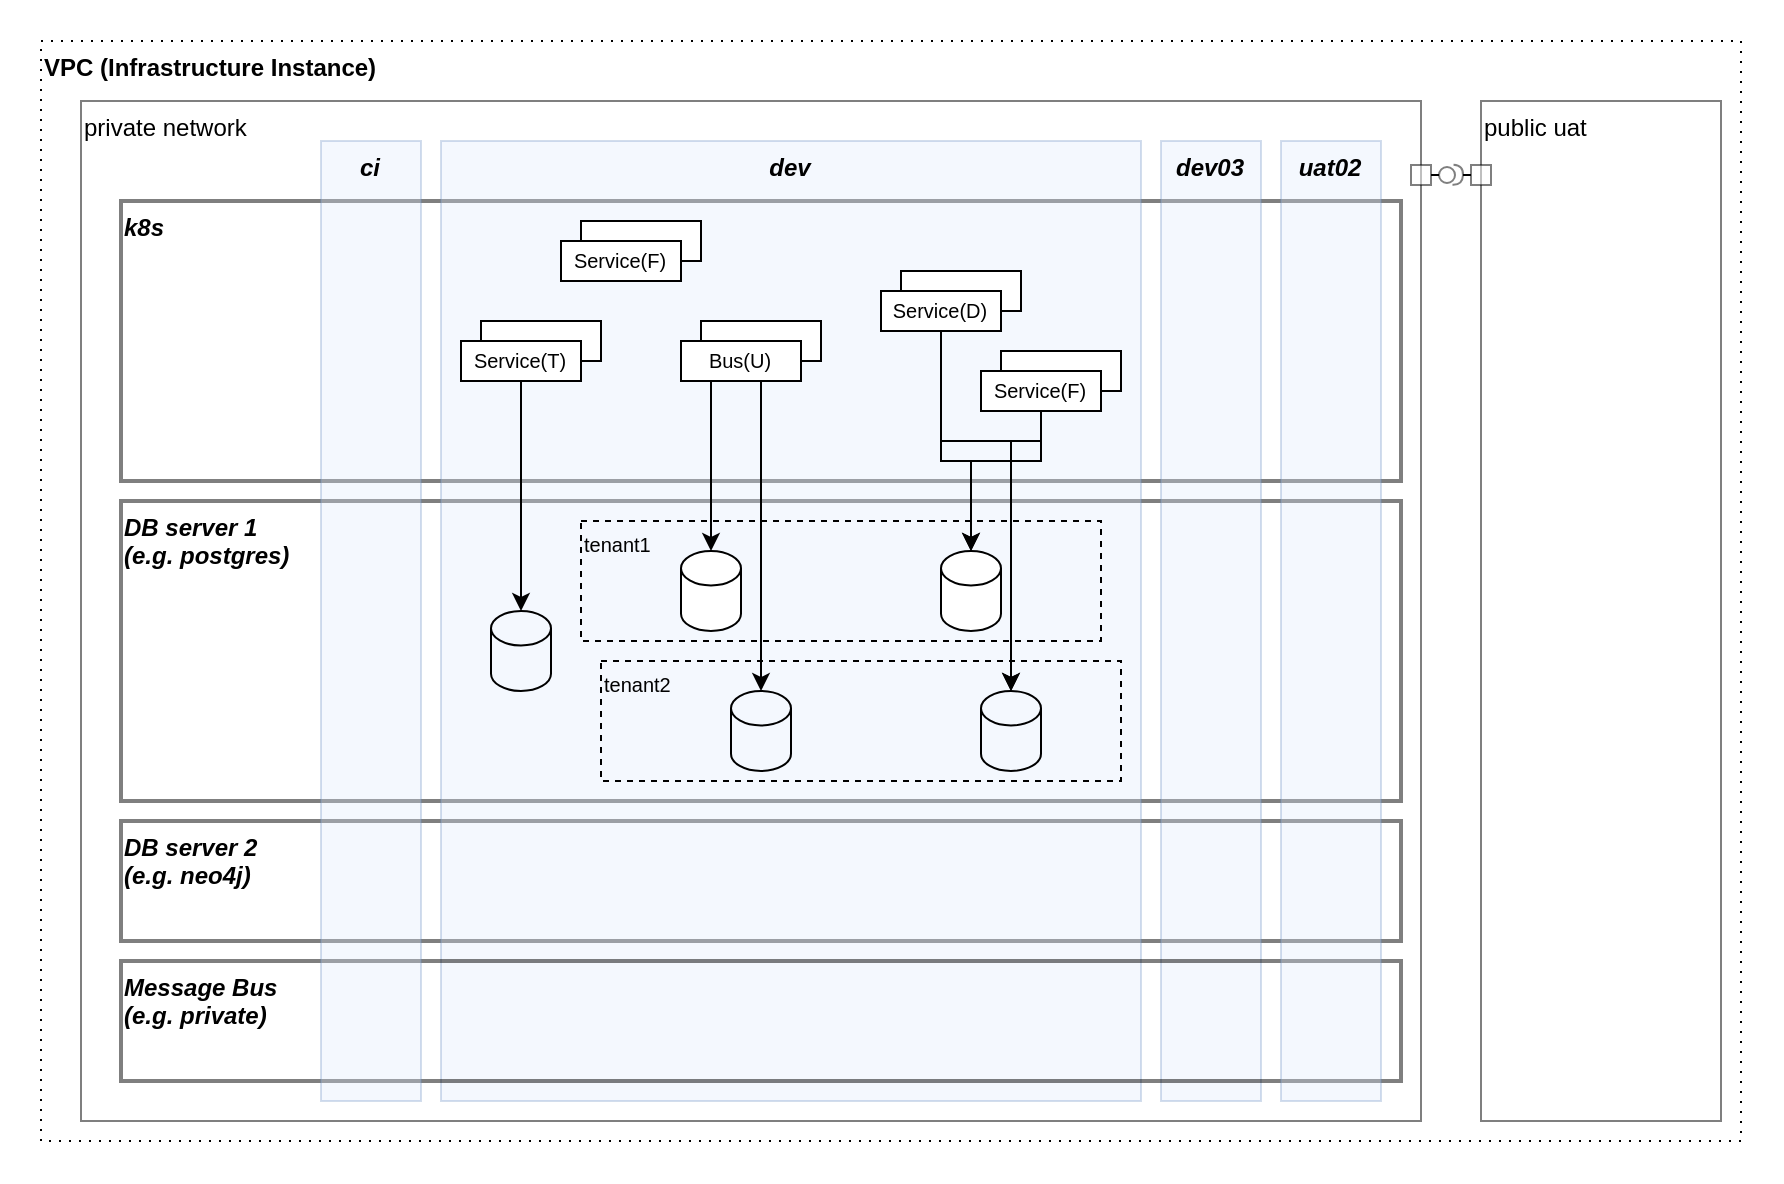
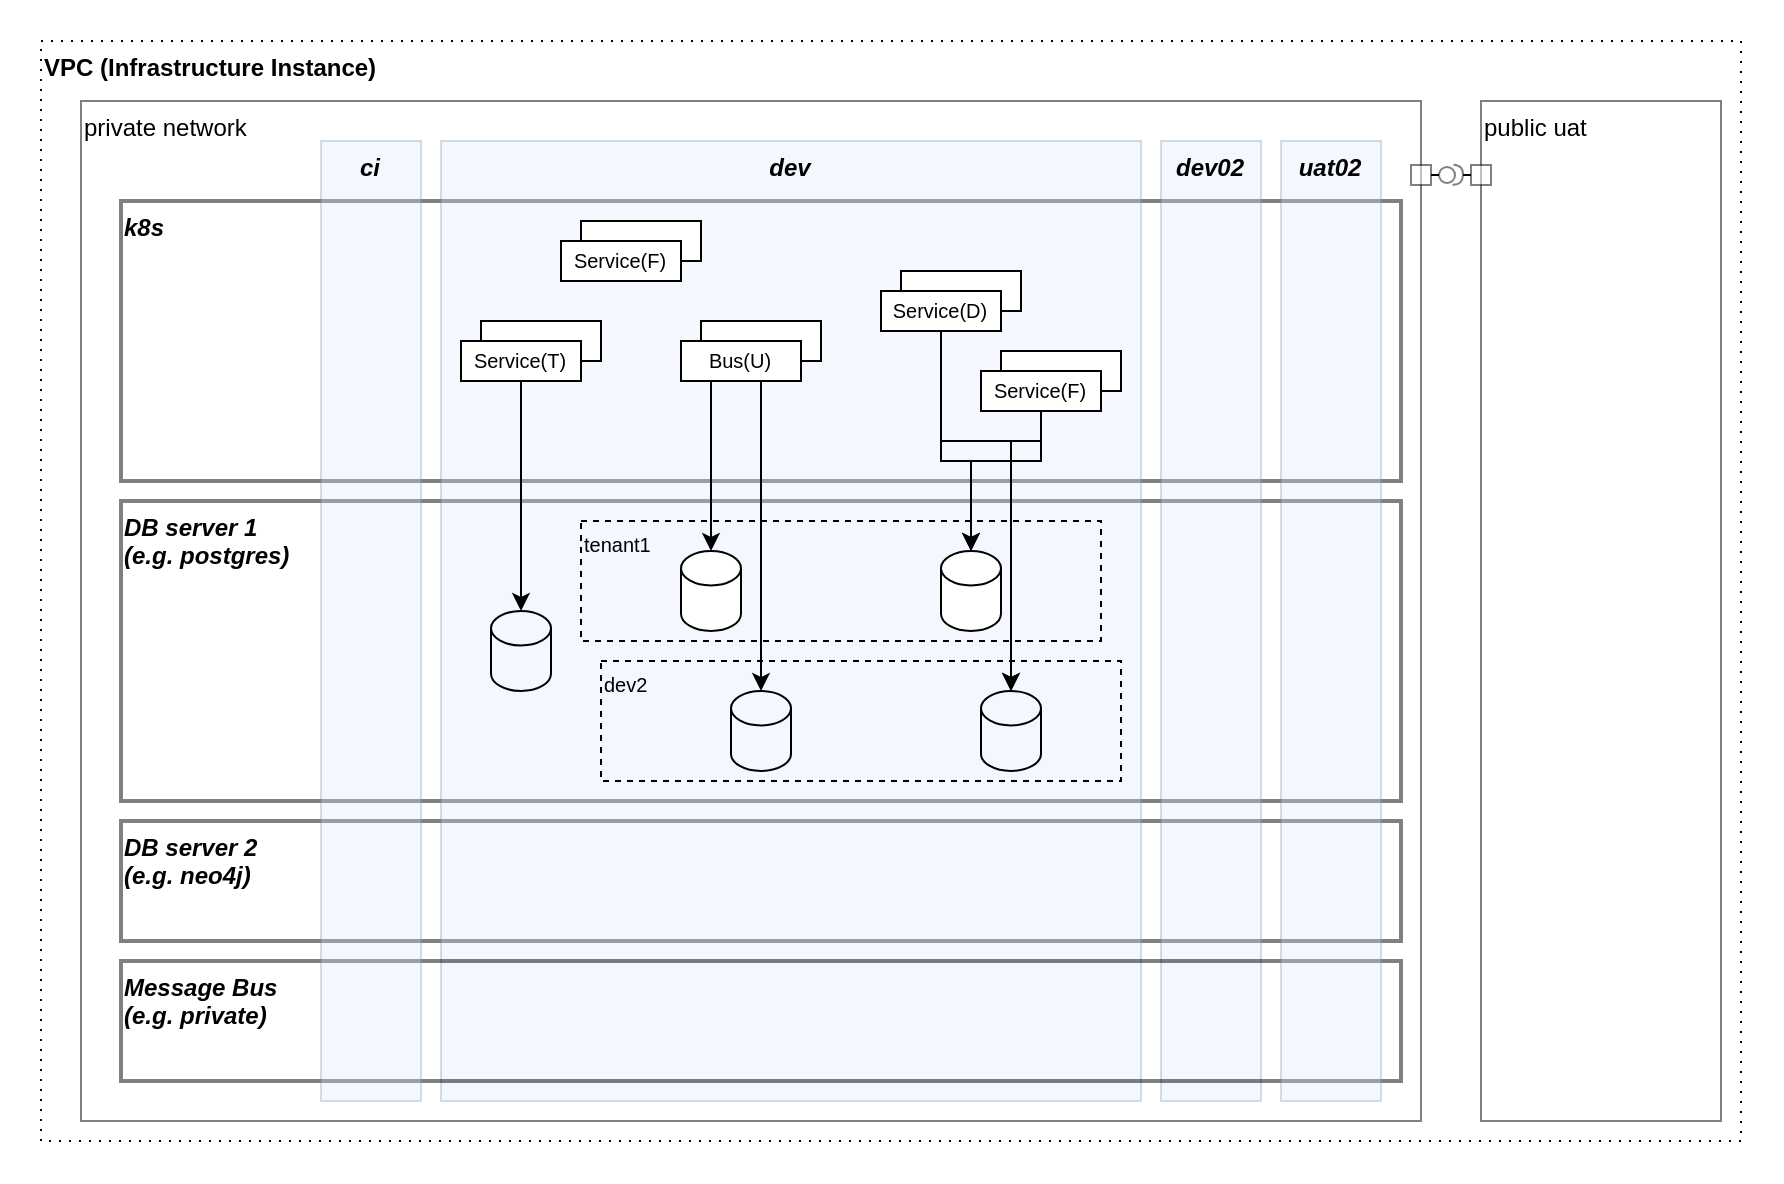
node "dev03": label "dev03" -> "dev02"
node "tenant2": label "tenant2" -> "dev2"
